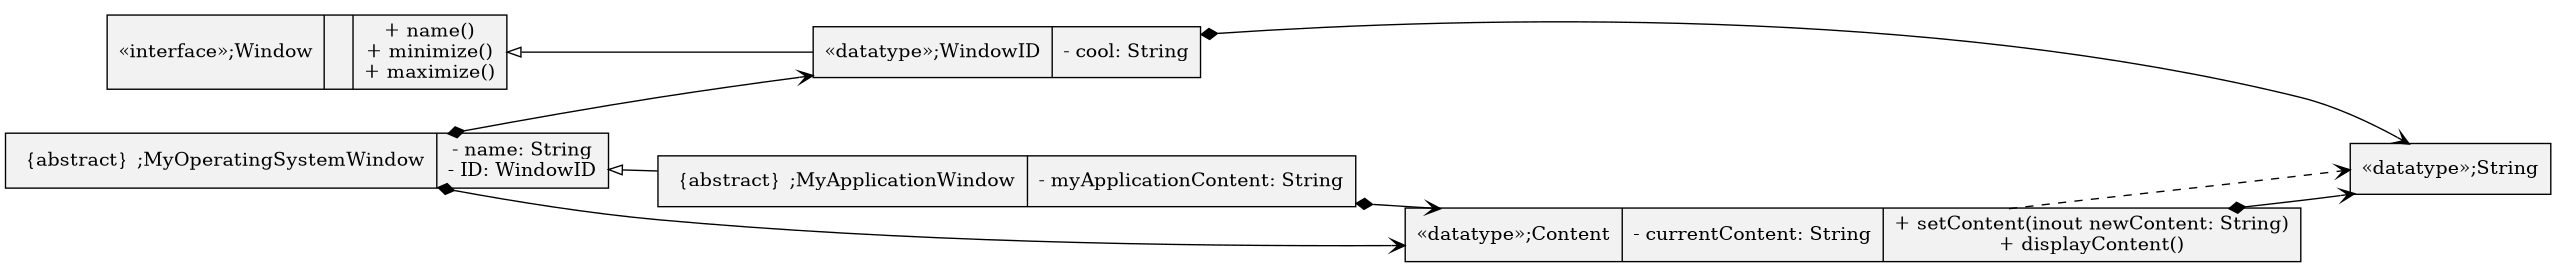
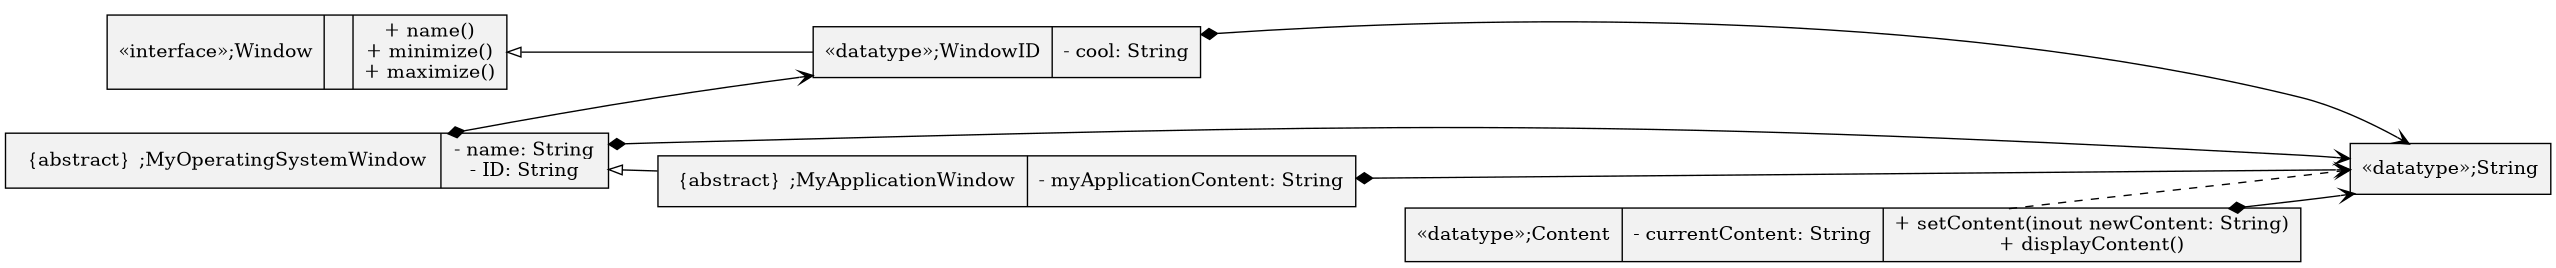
node "｛abstract｝;MyOperatingSystemWindow": text "- ID: WindowID" -> "- ID: String"
edge "｛abstract｝;MyApplicationWindow" -- "«datatype»;Content": now "｛abstract｝;MyApplicationWindow" -- "«datatype»;String"
edge "｛abstract｝;MyOperatingSystemWindow" -- "«datatype»;Content": now "｛abstract｝;MyOperatingSystemWindow" -- "«datatype»;String"
